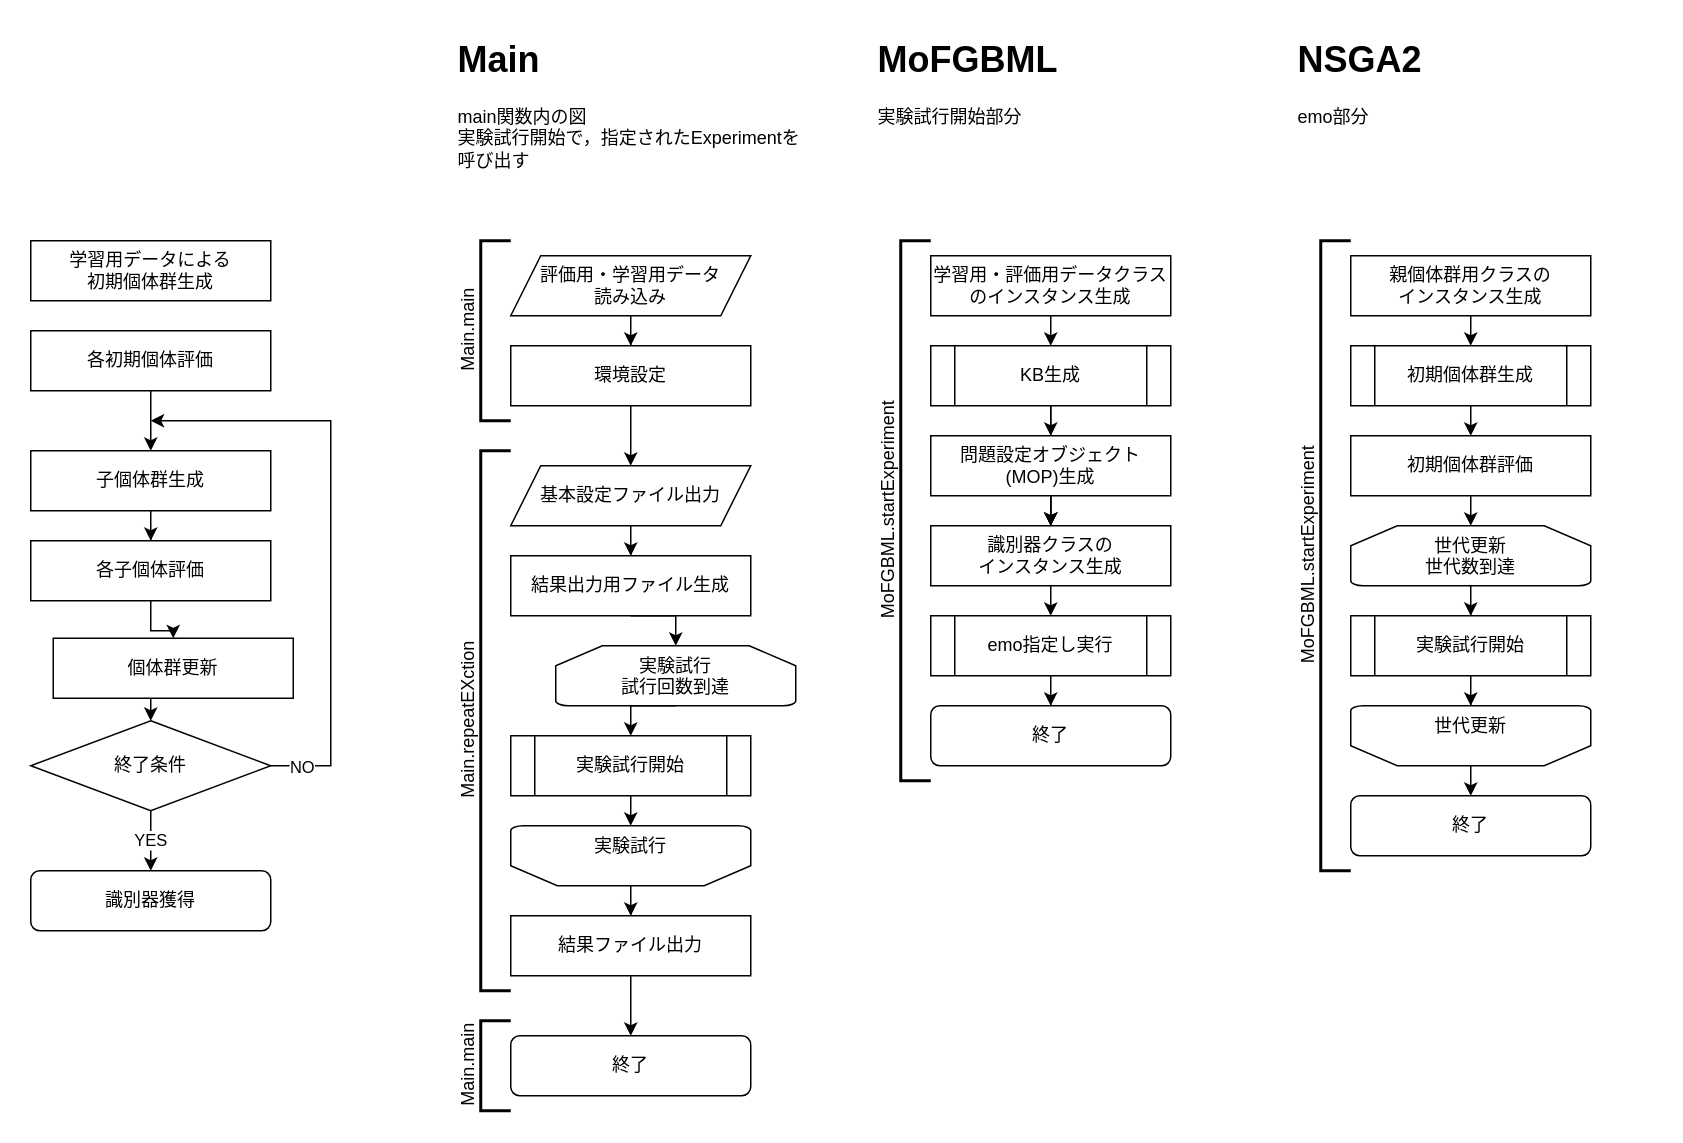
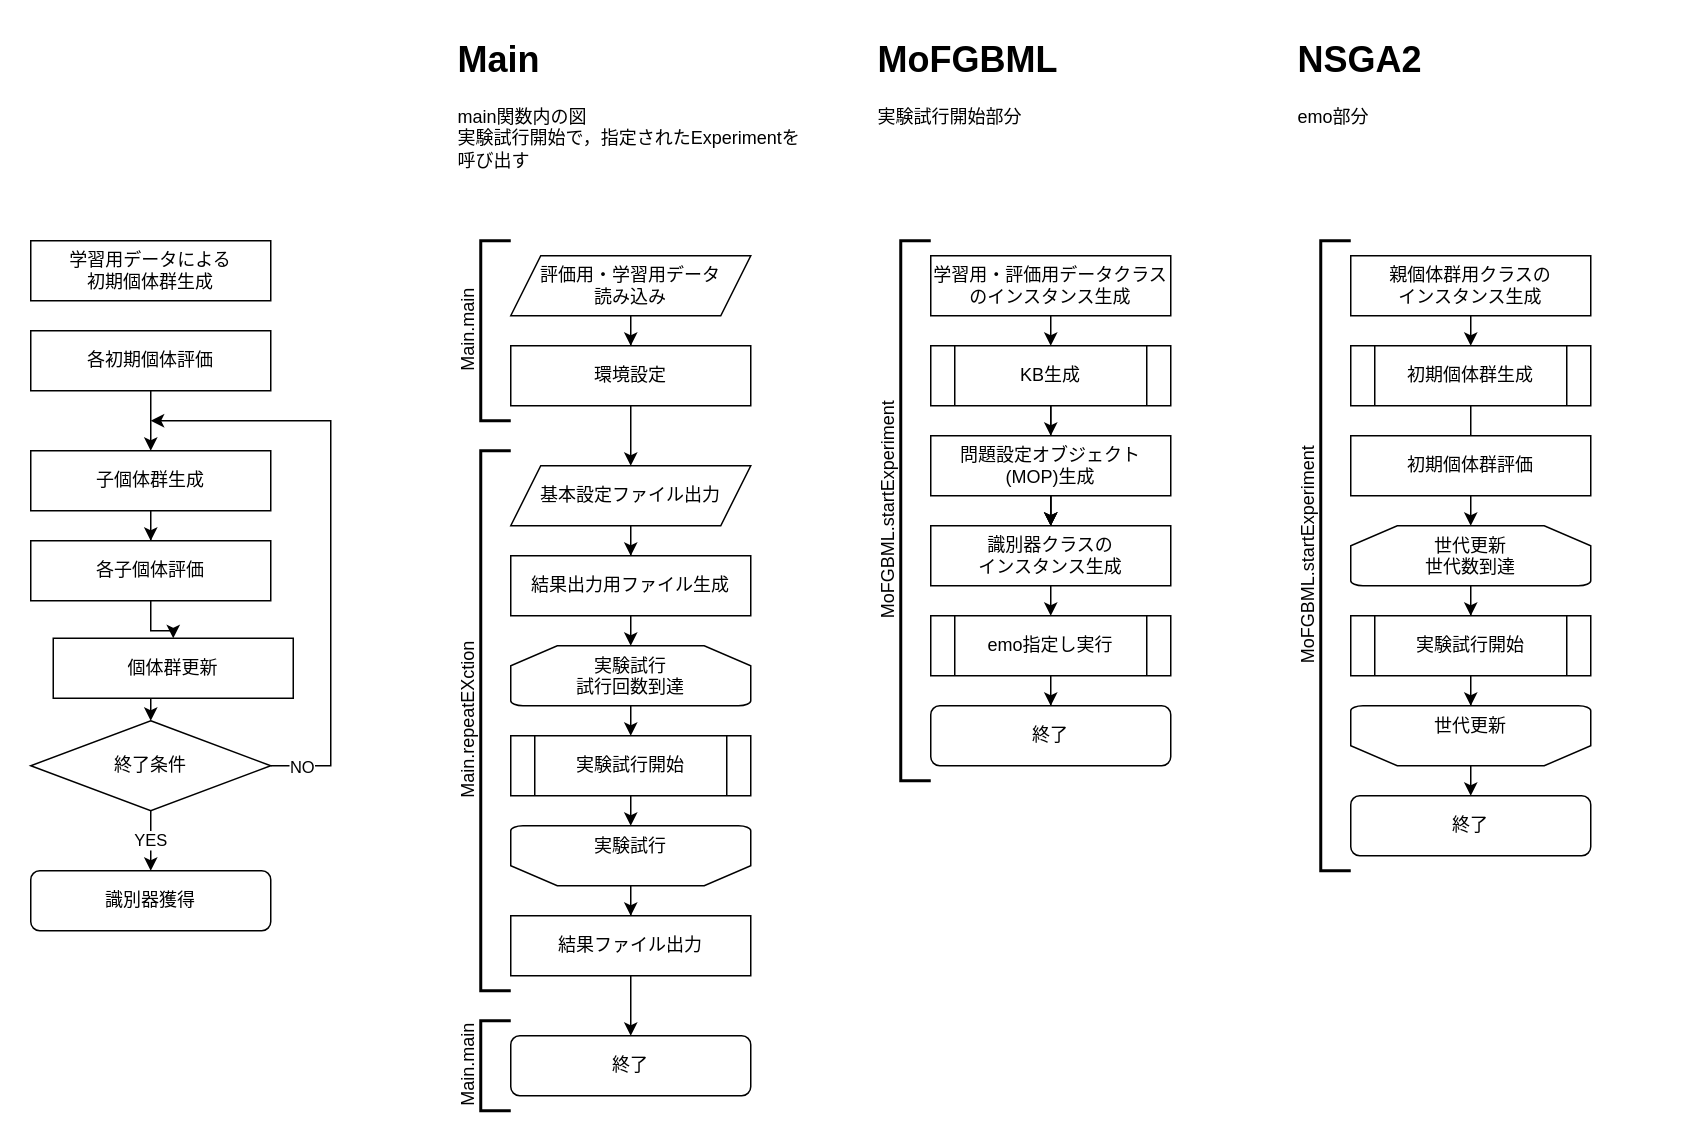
edge "初期個体群生成" -> "初期個体群評価": arrowhead classic -> none
node "実験試行 試行回数到達": moved (676, 676) -> (631, 676)
